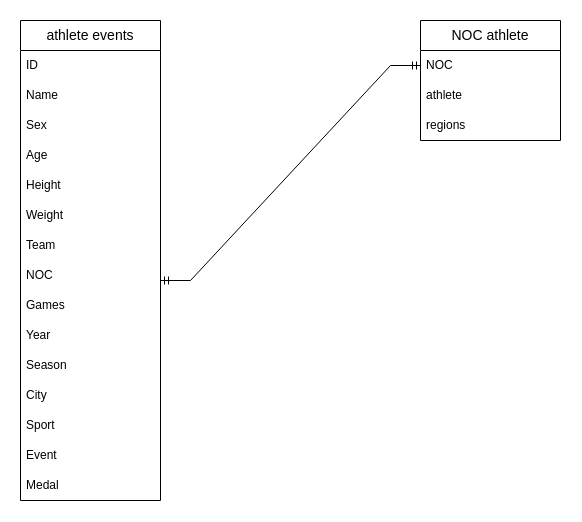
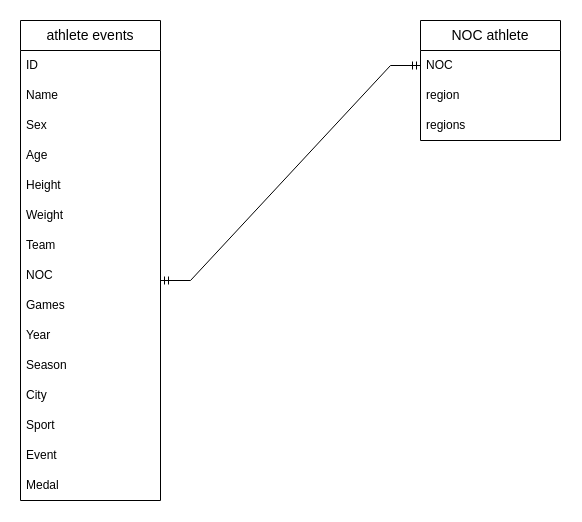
node "athlete": label "athlete" -> "region"
